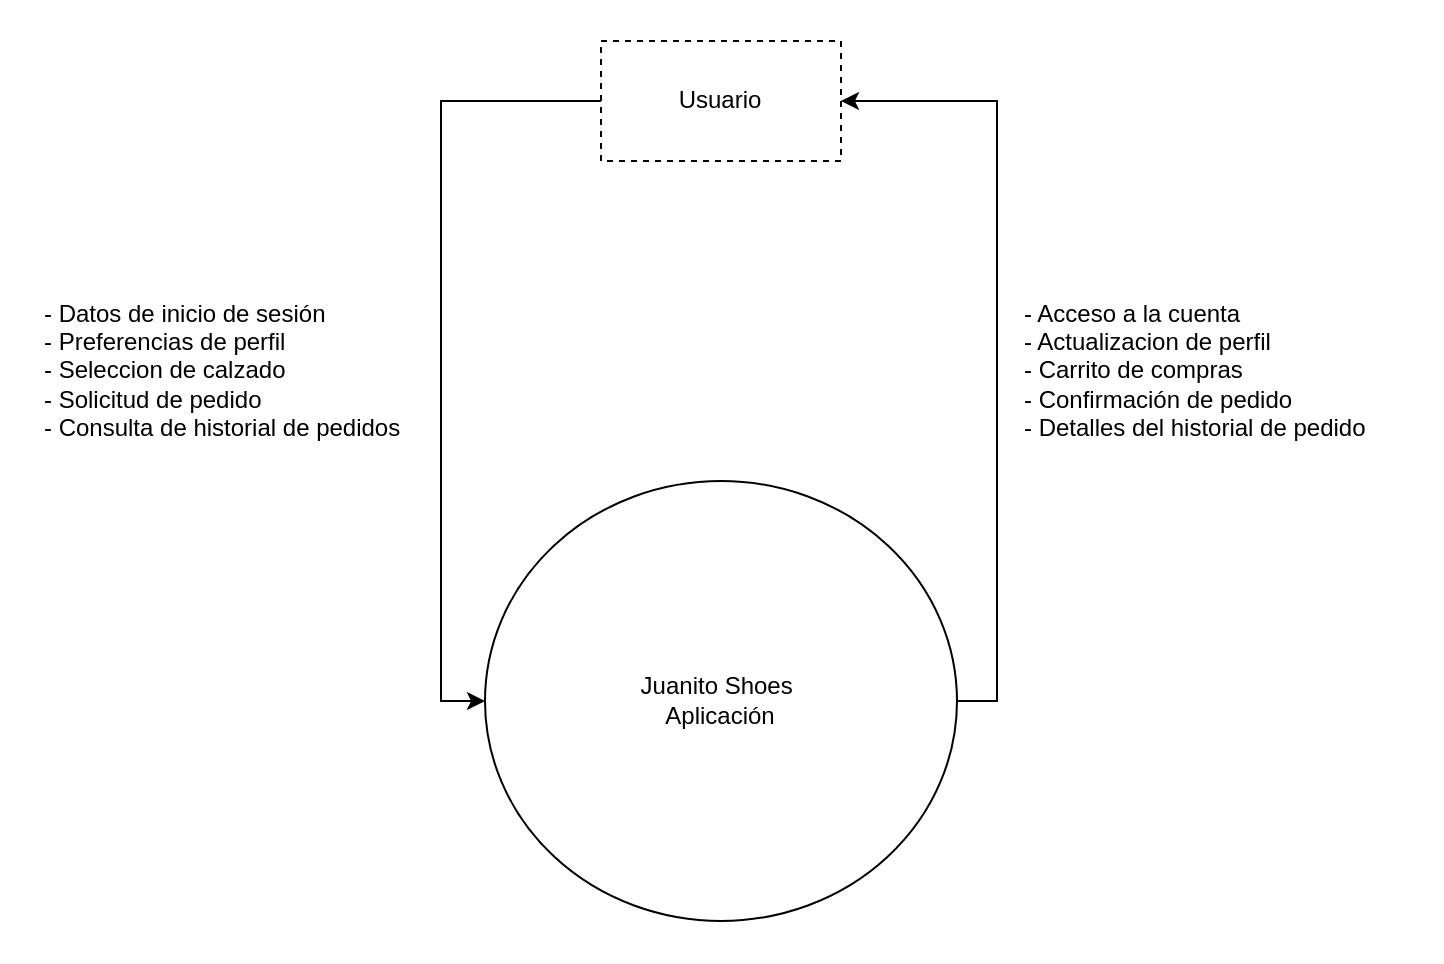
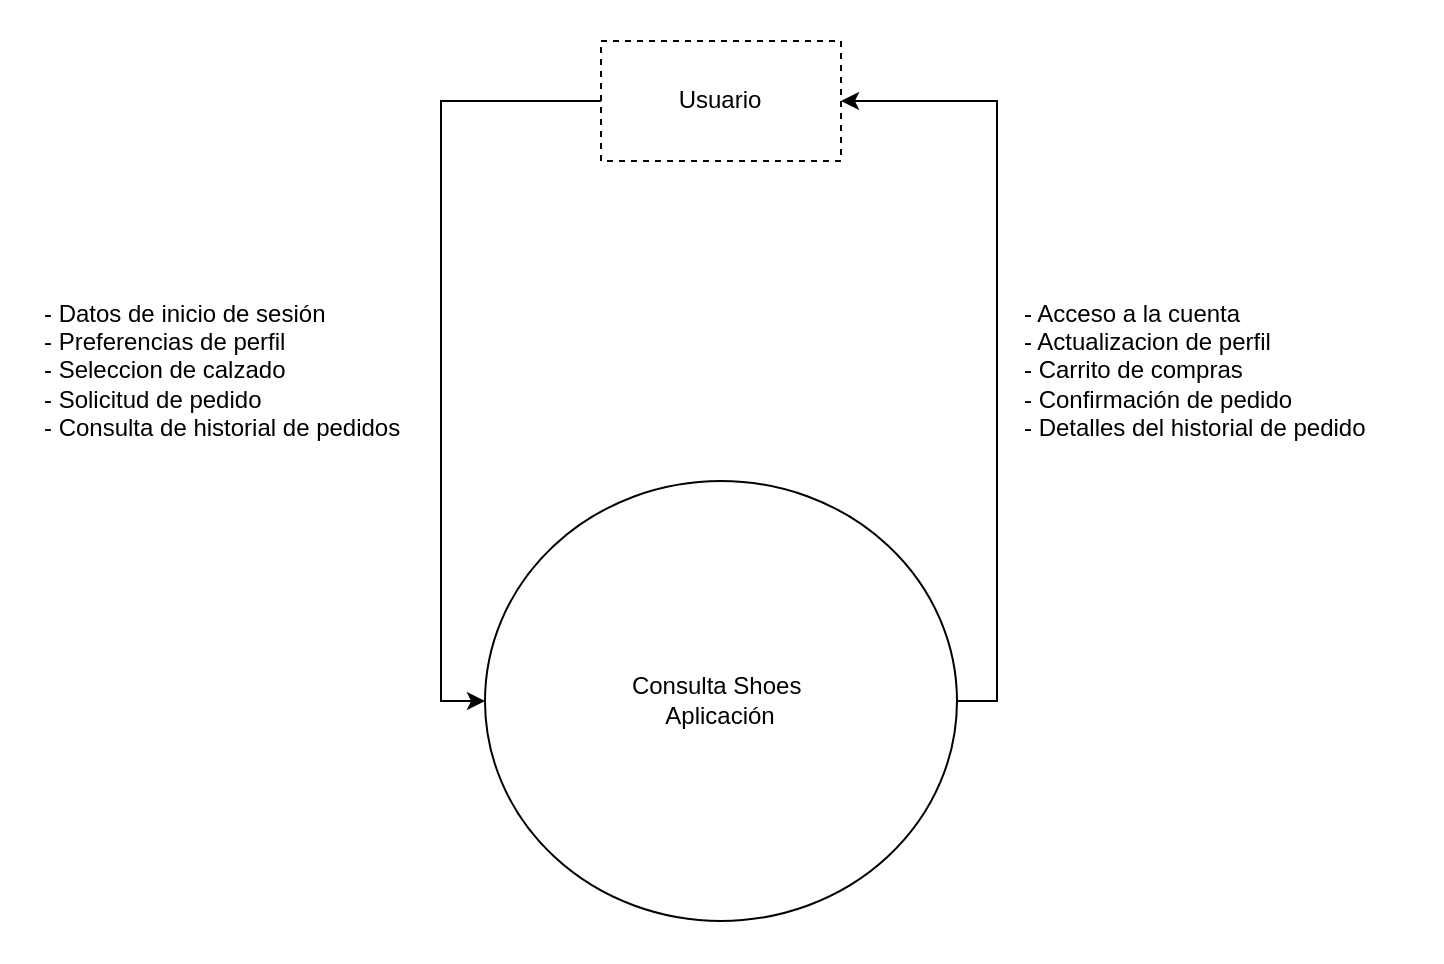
node "Juanito Shoes Aplicación": label "Juanito Shoes Aplicación" -> "Consulta Shoes Aplicación"
